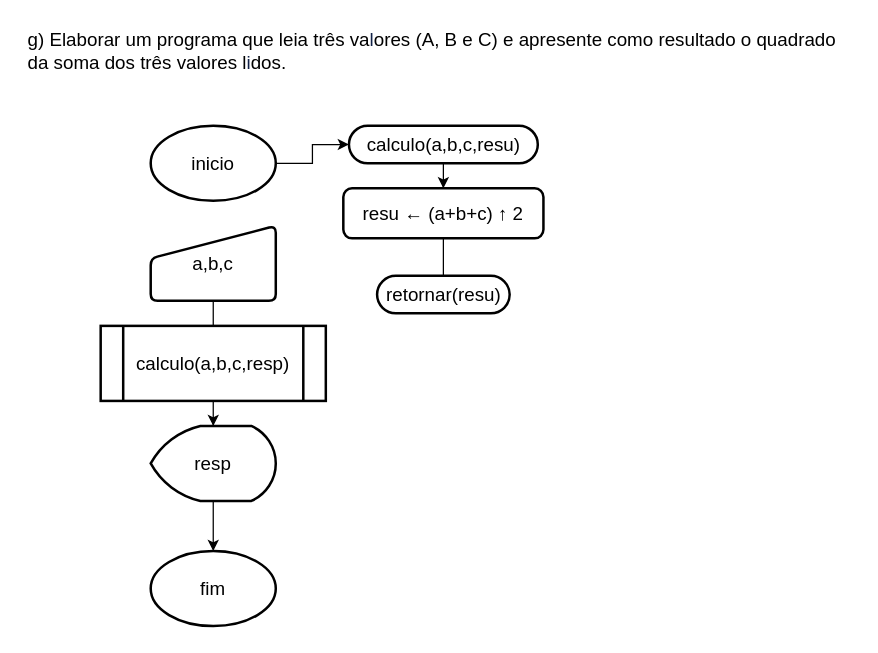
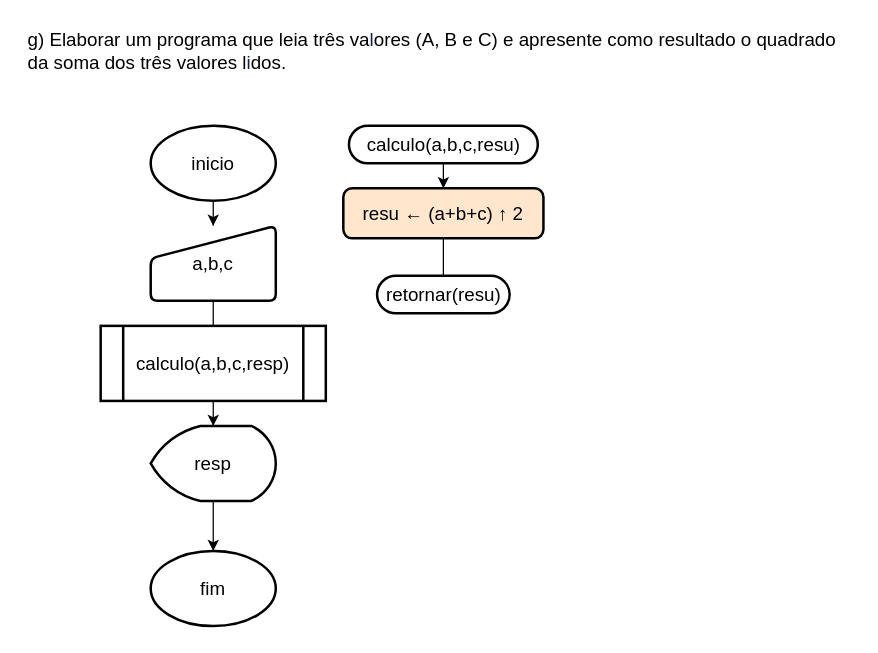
edge "inicio" -> "calculo(a,b,c,resu)": now "inicio" -> "a,b,c"
node "resu ← (a+b+c) ↑ 2": fillcolor #ffffff -> #ffe6cc
